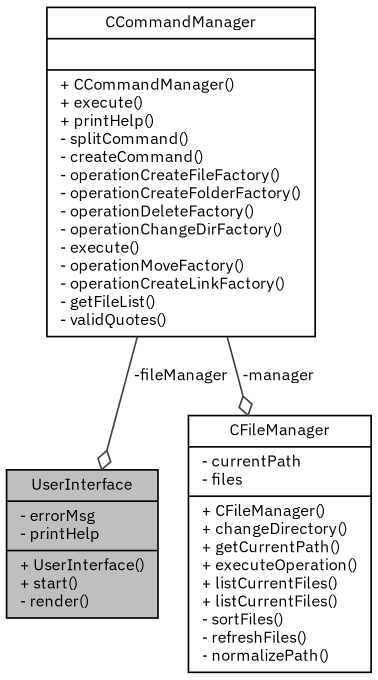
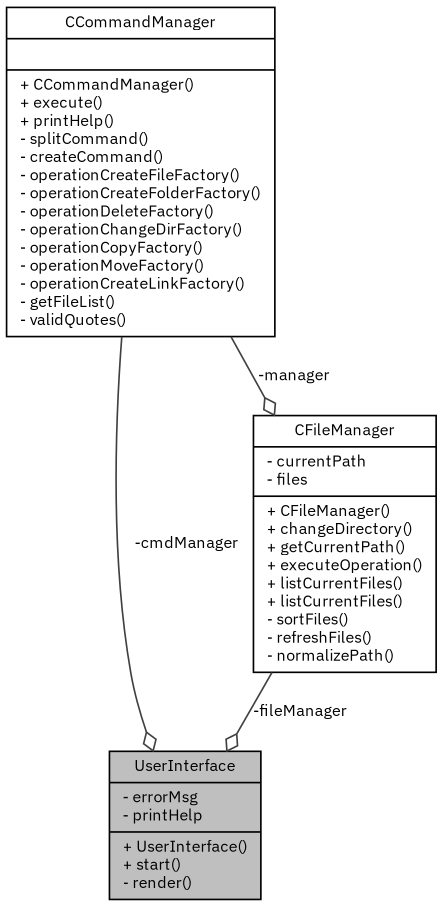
node "CCommandManager": text "- execute()" -> "- operationCopyFactory()"
edge "CCommandManager" -> "UserInterface": label " -fileManager" -> " -cmdManager"
edge "CFileManager" -> "UserInterface": added, label "-fileManager"
